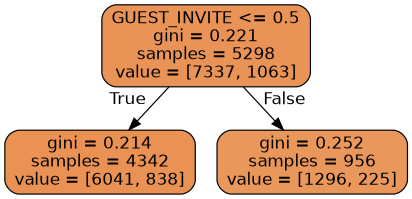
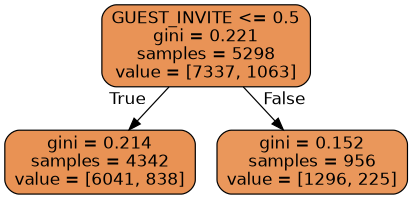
node "gini = 0.252 samples = 956 value = [1296, 225]": label "gini = 0.252 samples = 956 value = [1296, 225]" -> "gini = 0.152 samples = 956 value = [1296, 225]"
